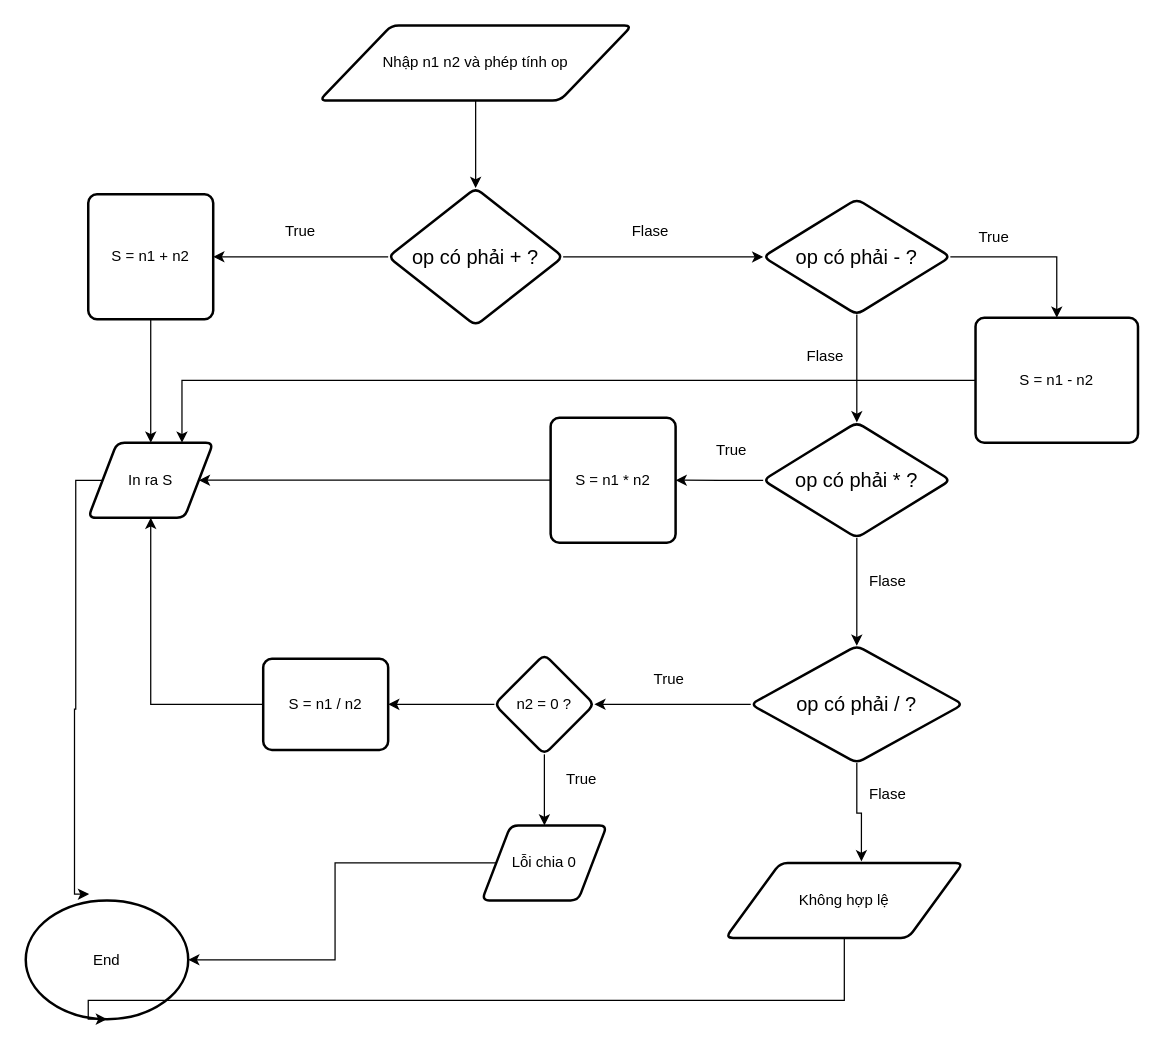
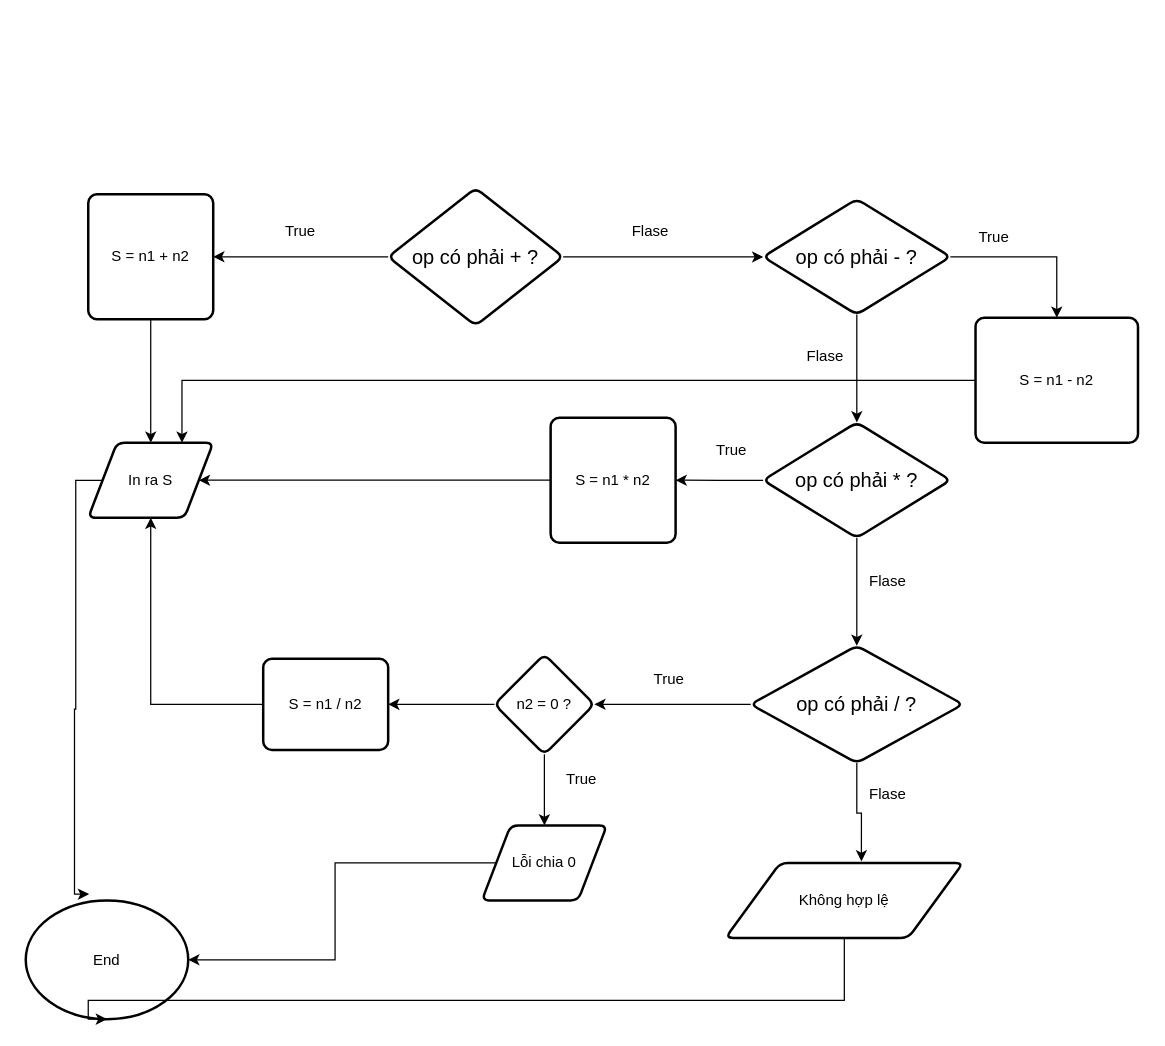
node "Nhập n1 n2 và phép tính op": removed
edge "Nhập n1 n2 và phép tính op" -> "op có phải + ?": removed
